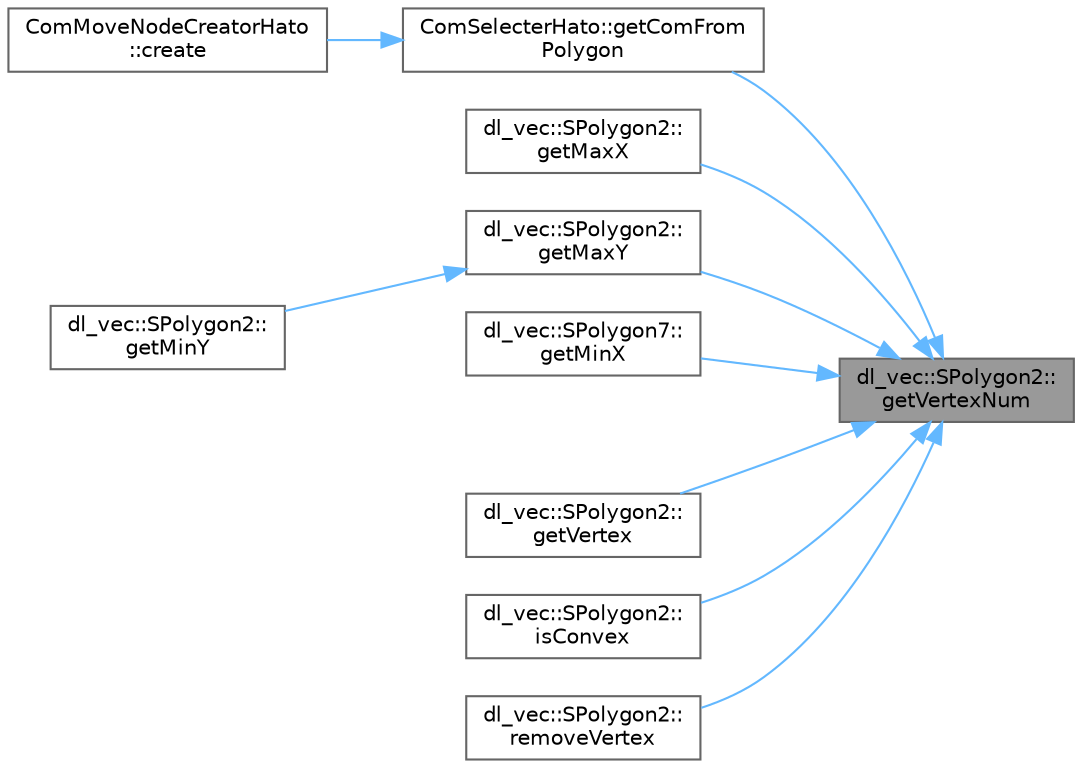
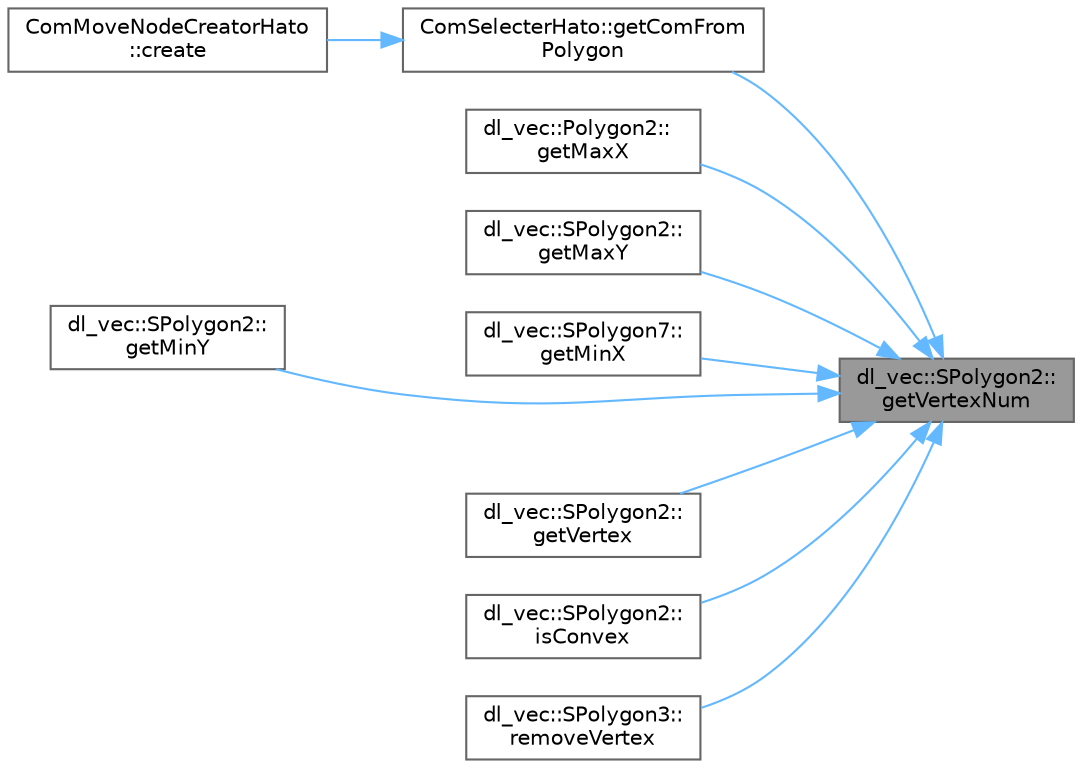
node "dl_vec::SPolygon2:: getMaxX": label "dl_vec::SPolygon2:: getMaxX" -> "dl_vec::Polygon2:: getMaxX"
edge "dl_vec::SPolygon2:: getMinY" -> "dl_vec::SPolygon2:: getMaxY": now "dl_vec::SPolygon2:: getMinY" -> "dl_vec::SPolygon2:: getVertexNum"
node "dl_vec::SPolygon2:: removeVertex": label "dl_vec::SPolygon2:: removeVertex" -> "dl_vec::SPolygon3:: removeVertex"
